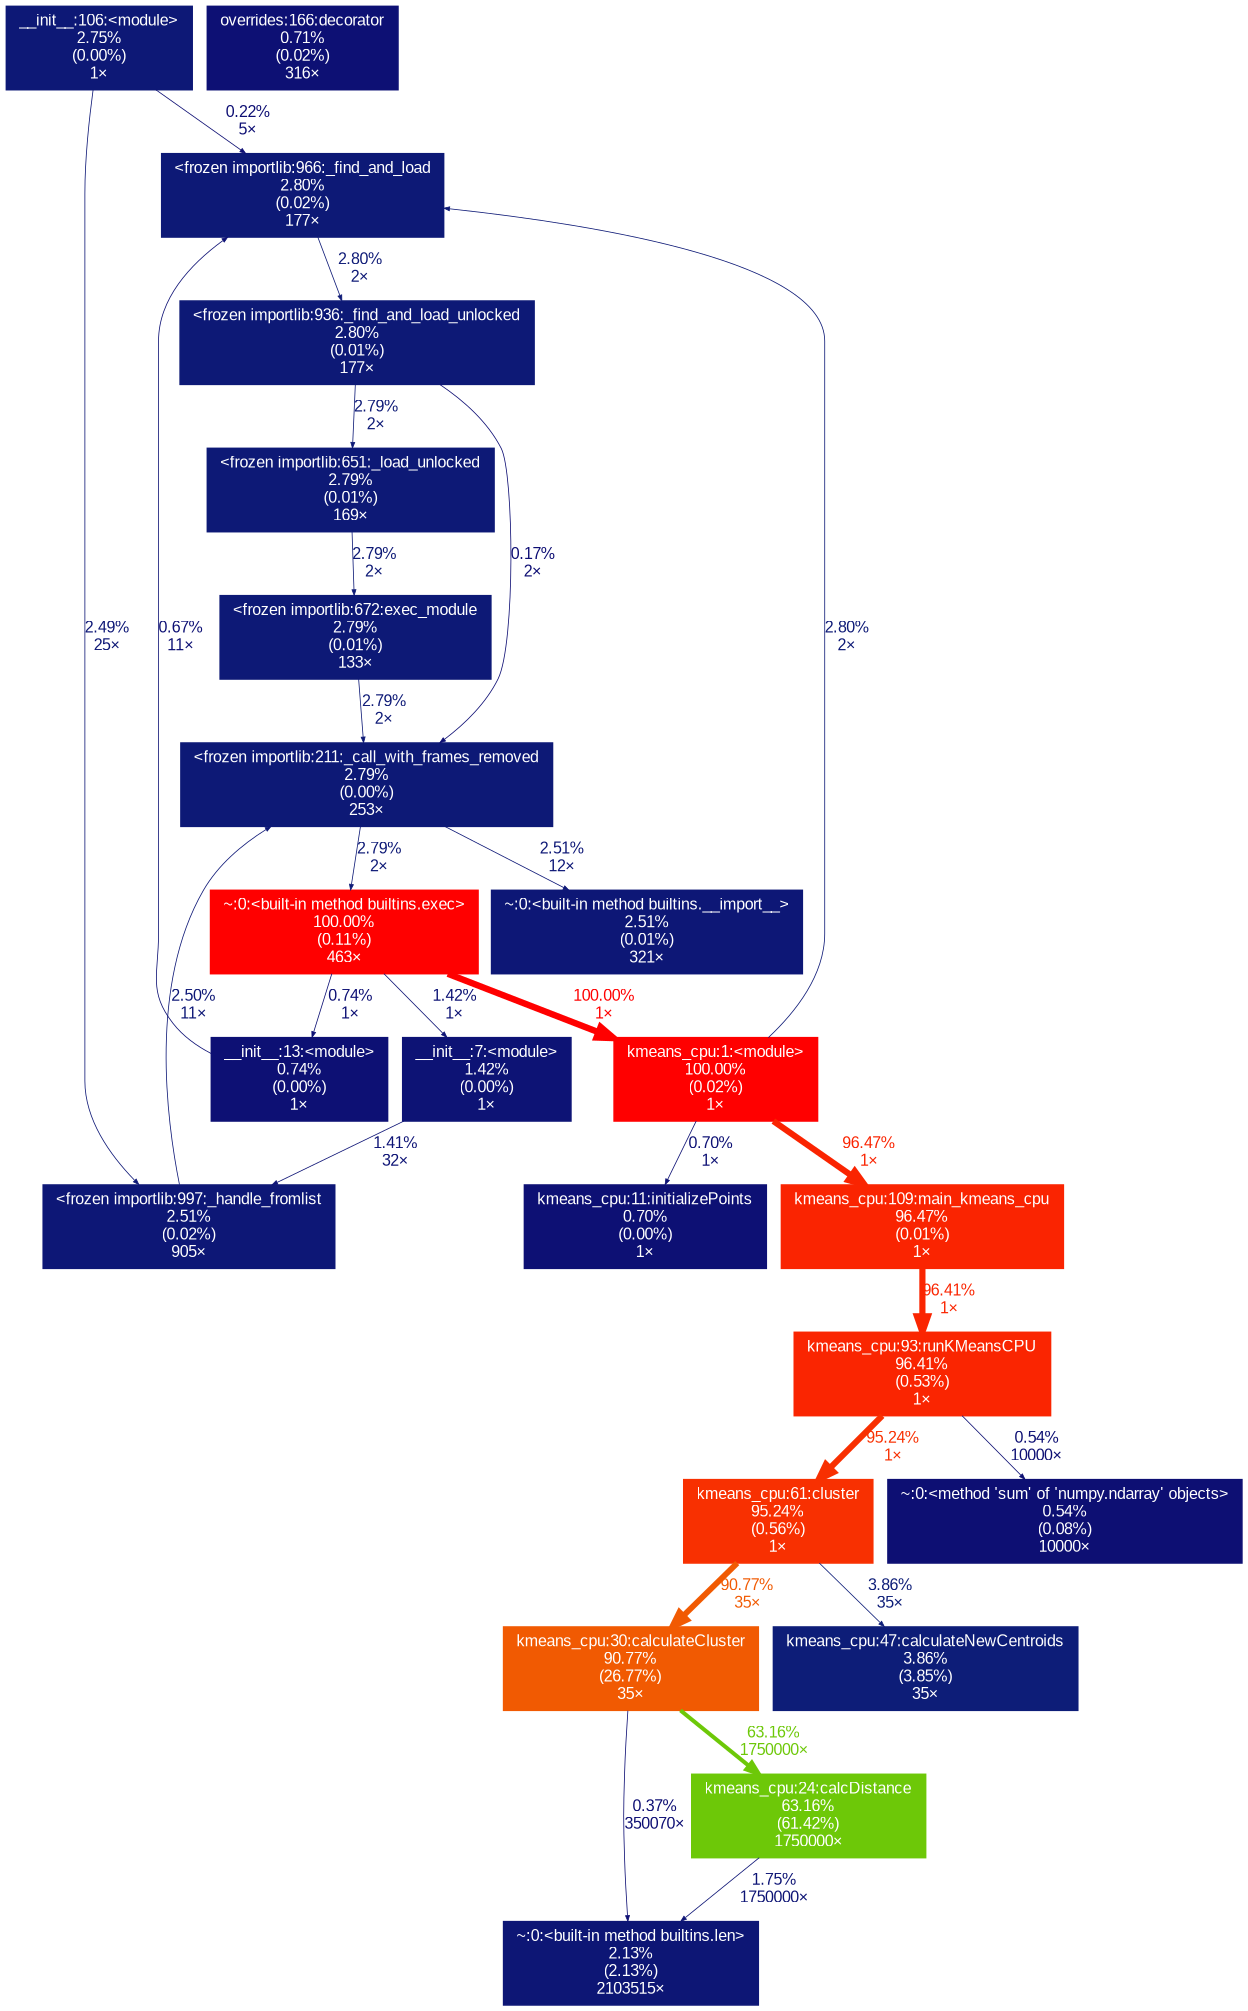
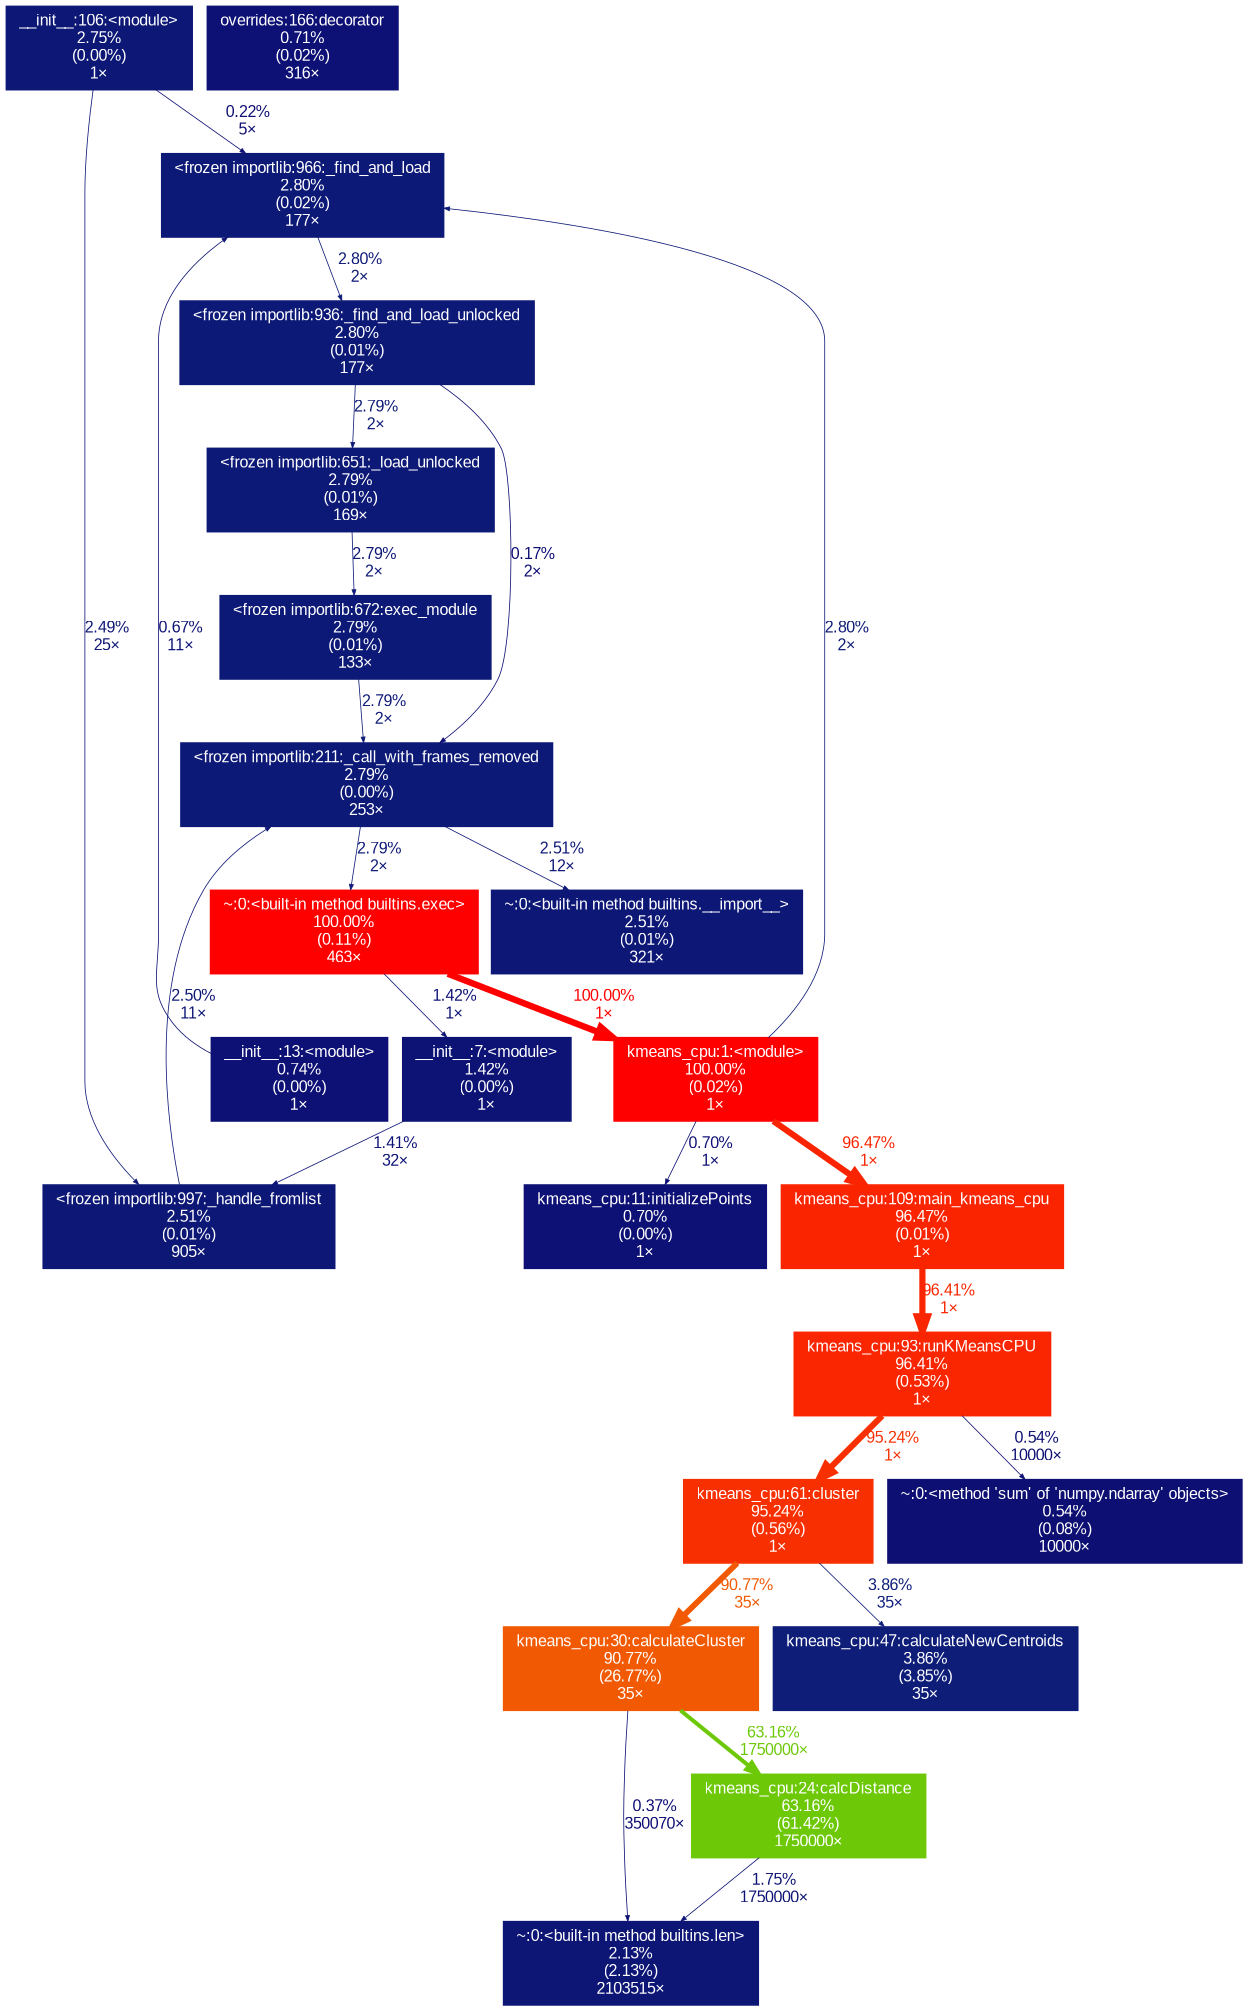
edge "~:0:<built-in method builtins.exec> 100.00% (0.11%) 463×" -> "__init__:13:<module> 0.74% (0.00%) 1×": removed, label "0.74% 1×"
node "<frozen importlib:997:_handle_fromlist 2.51% (0.02%) 905×": label "<frozen importlib:997:_handle_fromlist 2.51% (0.02%) 905×" -> "<frozen importlib:997:_handle_fromlist 2.51% (0.01%) 905×"
